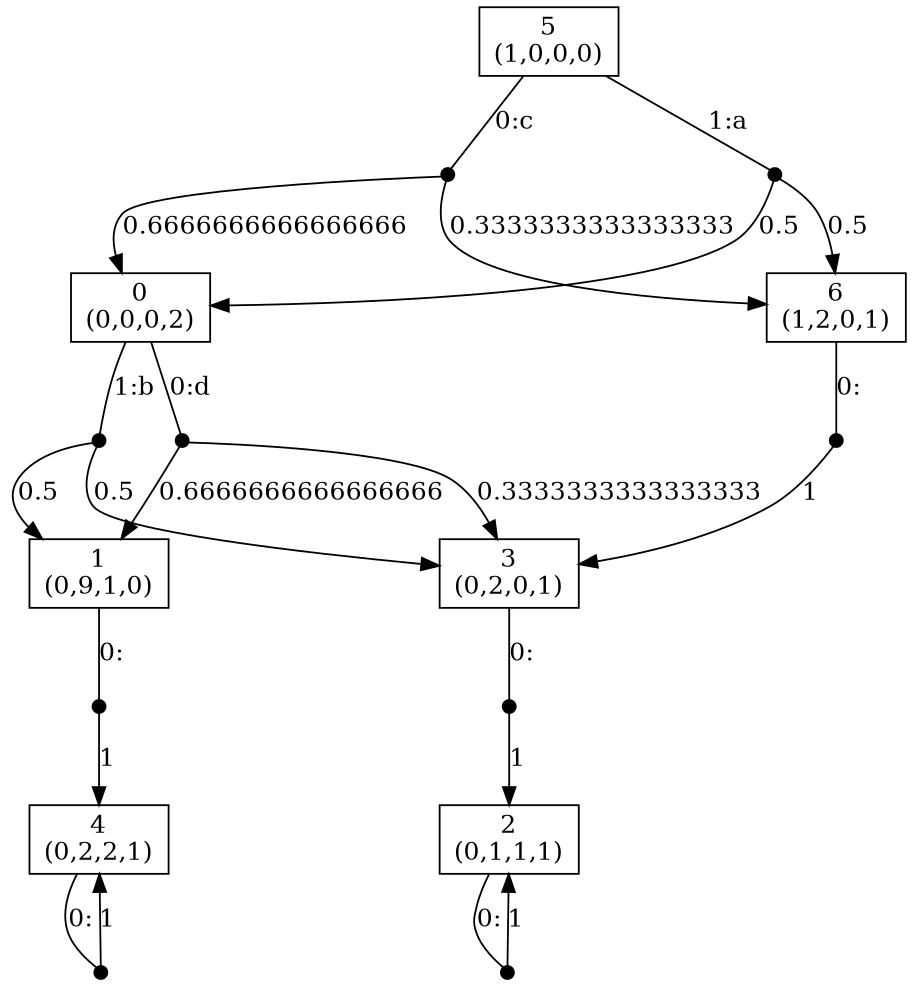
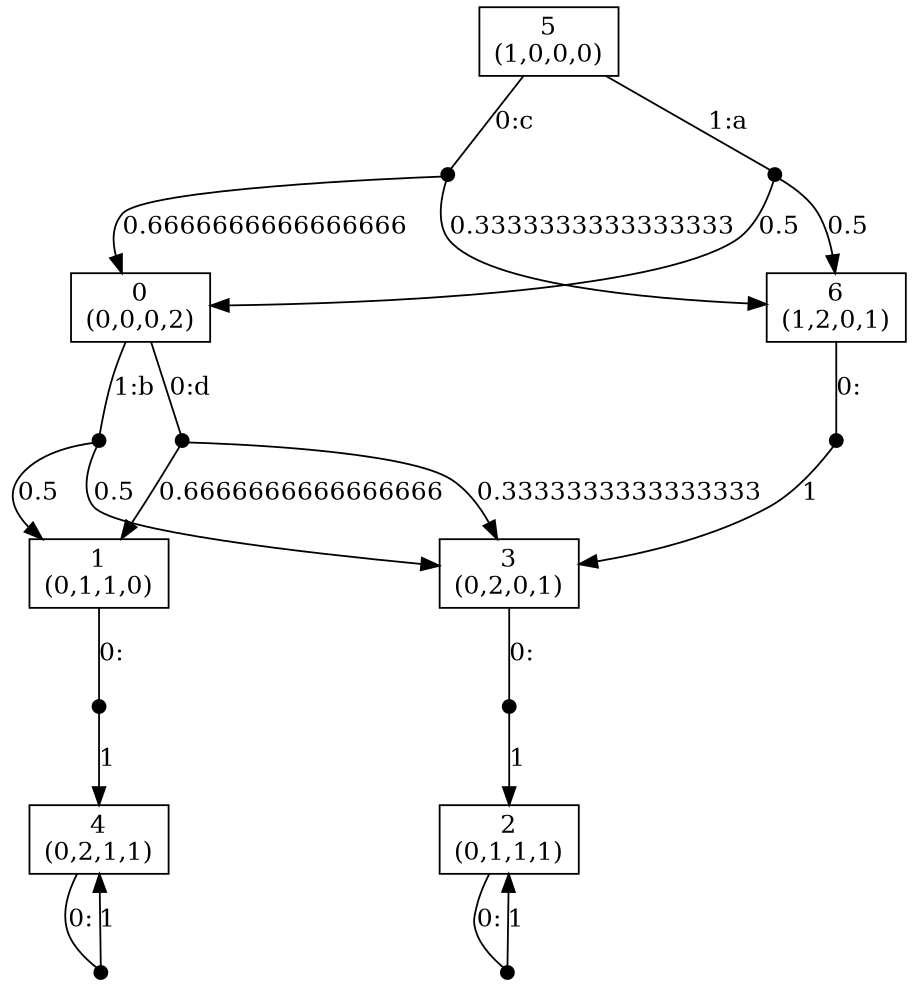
node "1 (0,9,1,0)": label "1 (0,9,1,0)" -> "1 (0,1,1,0)"
node "4 (0,2,2,1)": label "4 (0,2,2,1)" -> "4 (0,2,1,1)"
